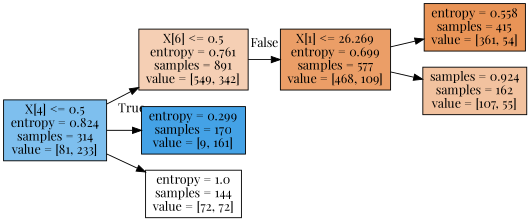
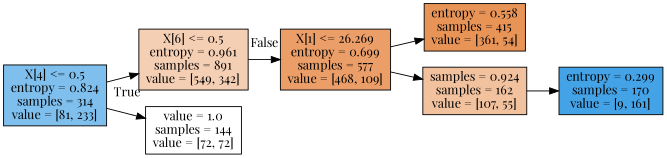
node "X[6] <= 0.5 entropy = 0.761 samples = 891 value = [549, 342]": label "X[6] <= 0.5 entropy = 0.761 samples = 891 value = [549, 342]" -> "X[6] <= 0.5 entropy = 0.961 samples = 891 value = [549, 342]"
edge "X[4] <= 0.5 entropy = 0.824 samples = 314 value = [81, 233]" -> "entropy = 0.299 samples = 170 value = [9, 161]": now "samples = 0.924 samples = 162 value = [107, 55]" -> "entropy = 0.299 samples = 170 value = [9, 161]"
node "entropy = 1.0 samples = 144 value = [72, 72]": label "entropy = 1.0 samples = 144 value = [72, 72]" -> "value = 1.0 samples = 144 value = [72, 72]"
